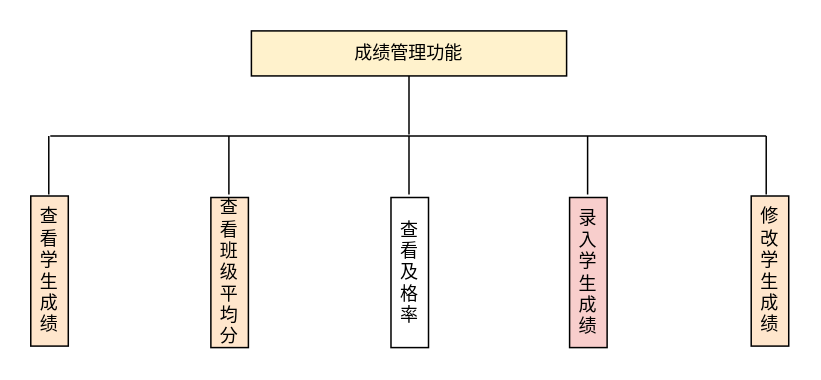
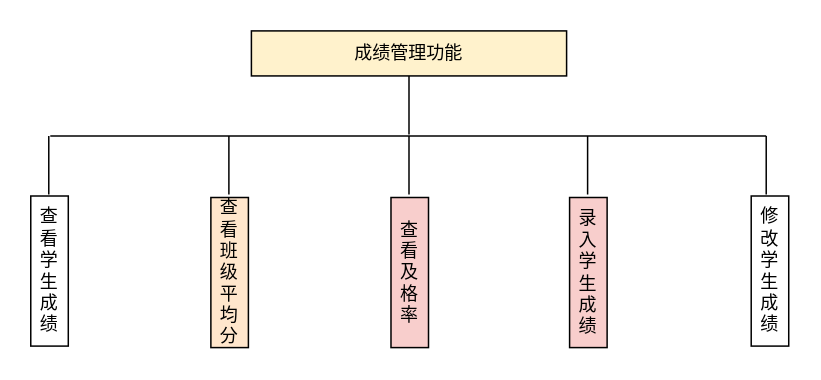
node "查看学生成绩": fillcolor #ffe6cc -> #ffffff
node "修改学生成绩": fillcolor #ffe6cc -> #ffffff
node "查看及格率": fillcolor #ffffff -> #f8cecc
